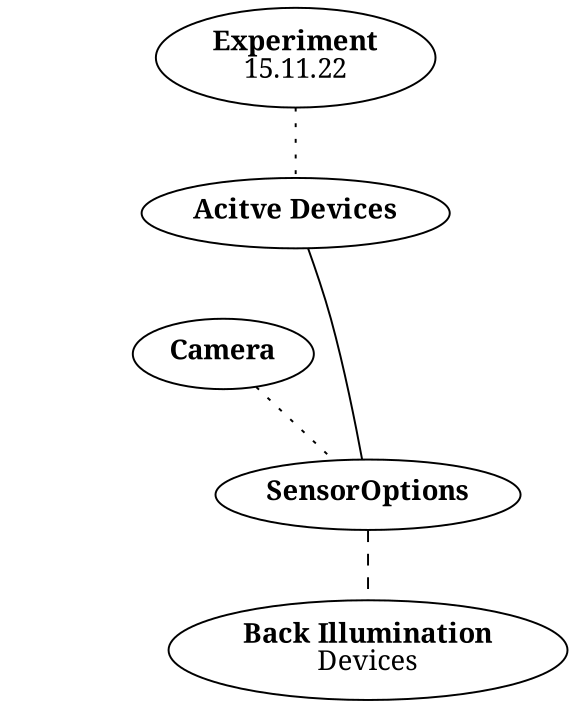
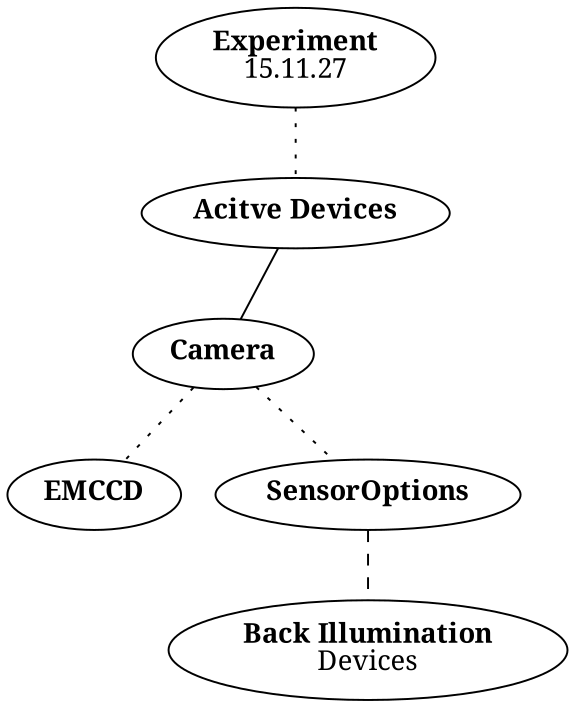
node "Experiment": text "15.11.22" -> "15.11.27"
edge "Acitve Devices" -- "SensorOptions": now "Acitve Devices" -- "Camera"
node "EMCCD": added
